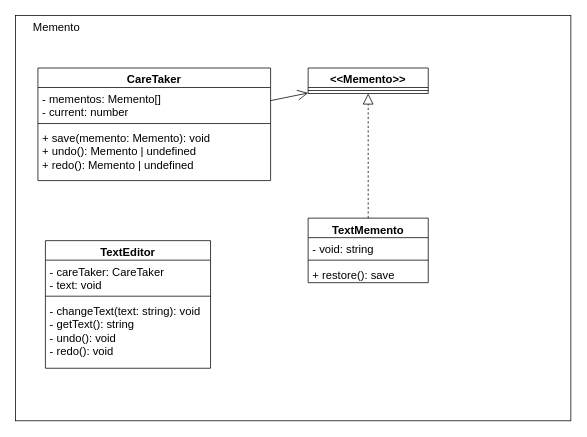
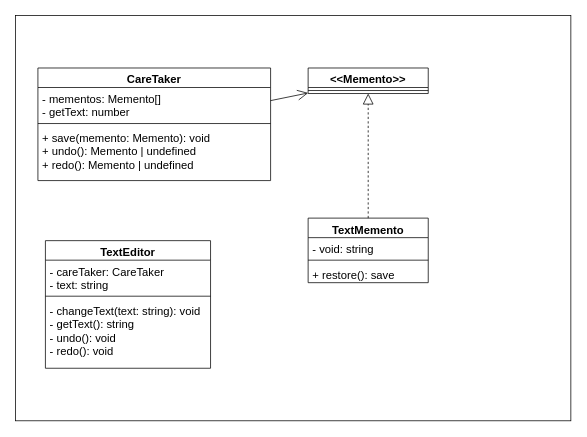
node "Memento": removed
node "- mementos: Memento[] - current: number": label "- mementos: Memento[] - current: number" -> "- mementos: Memento[] - getText: number"
node "- careTaker: CareTaker - text: void": label "- careTaker: CareTaker - text: void" -> "- careTaker: CareTaker - text: string"
